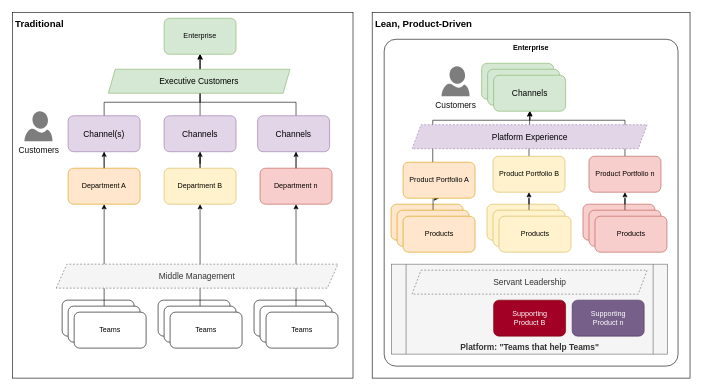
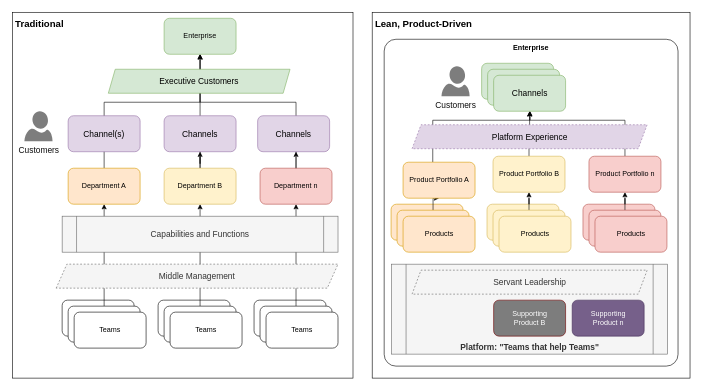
edge "Department A" -> "Channel(s)": removed
node "Capabilities and Functions": added
node "Supporting Product B": fillcolor #a20025 -> #7d7d7d
